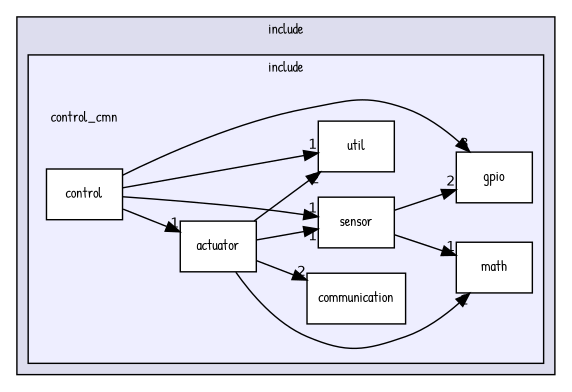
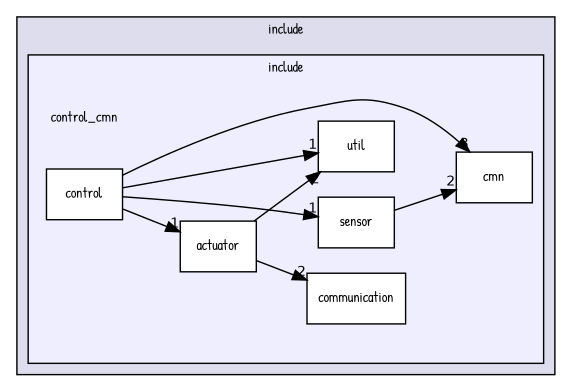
node "gpio": label "gpio" -> "cmn"
edge "actuator" -> "sensor": removed
node "math": removed
